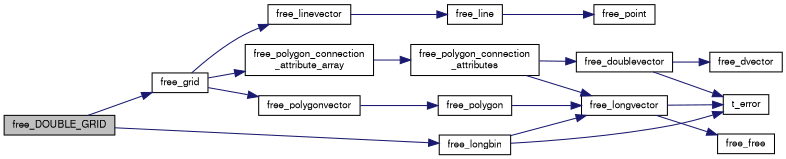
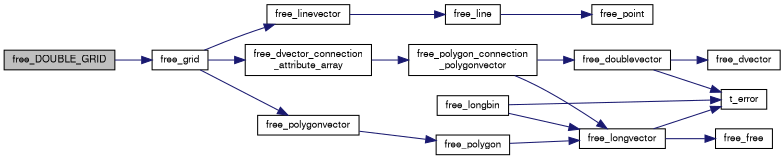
node "free_polygon_connection _attribute_array": label "free_polygon_connection _attribute_array" -> "free_dvector_connection _attribute_array"
node "free_polygon_connection _attributes": label "free_polygon_connection _attributes" -> "free_polygon_connection _polygonvector"
edge "free_DOUBLE_GRID" -> "free_longbin": removed
